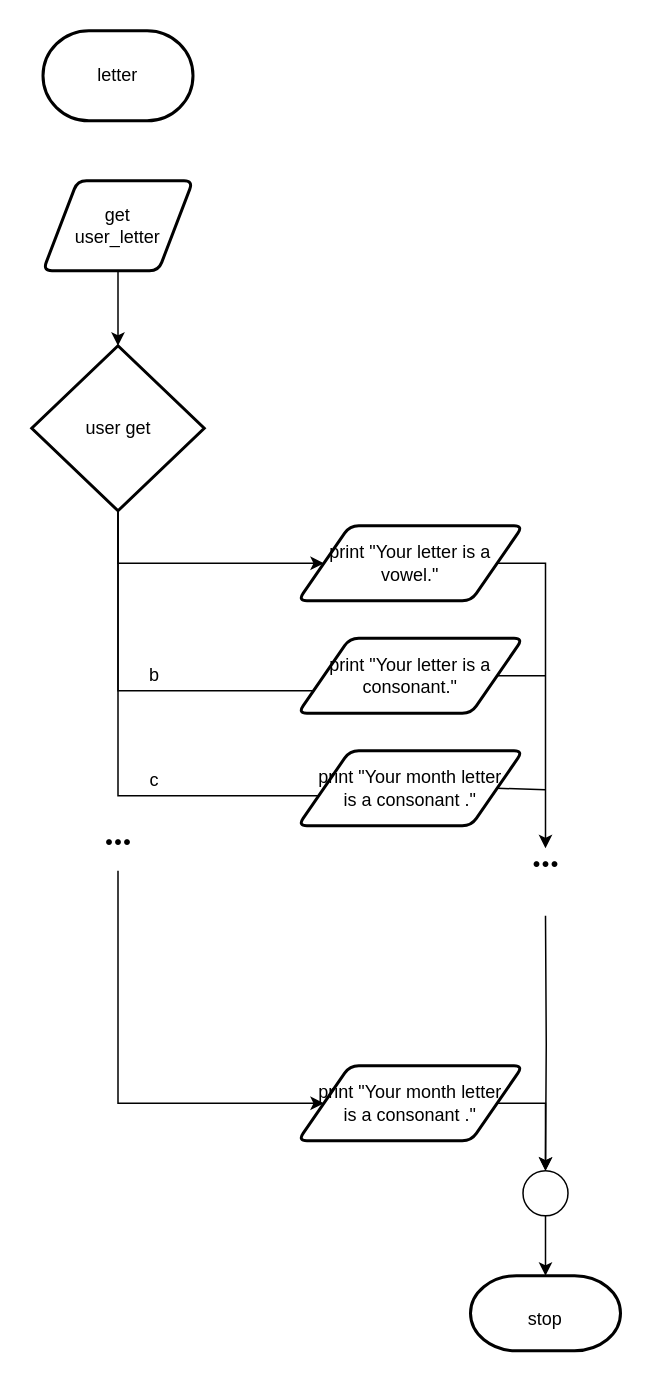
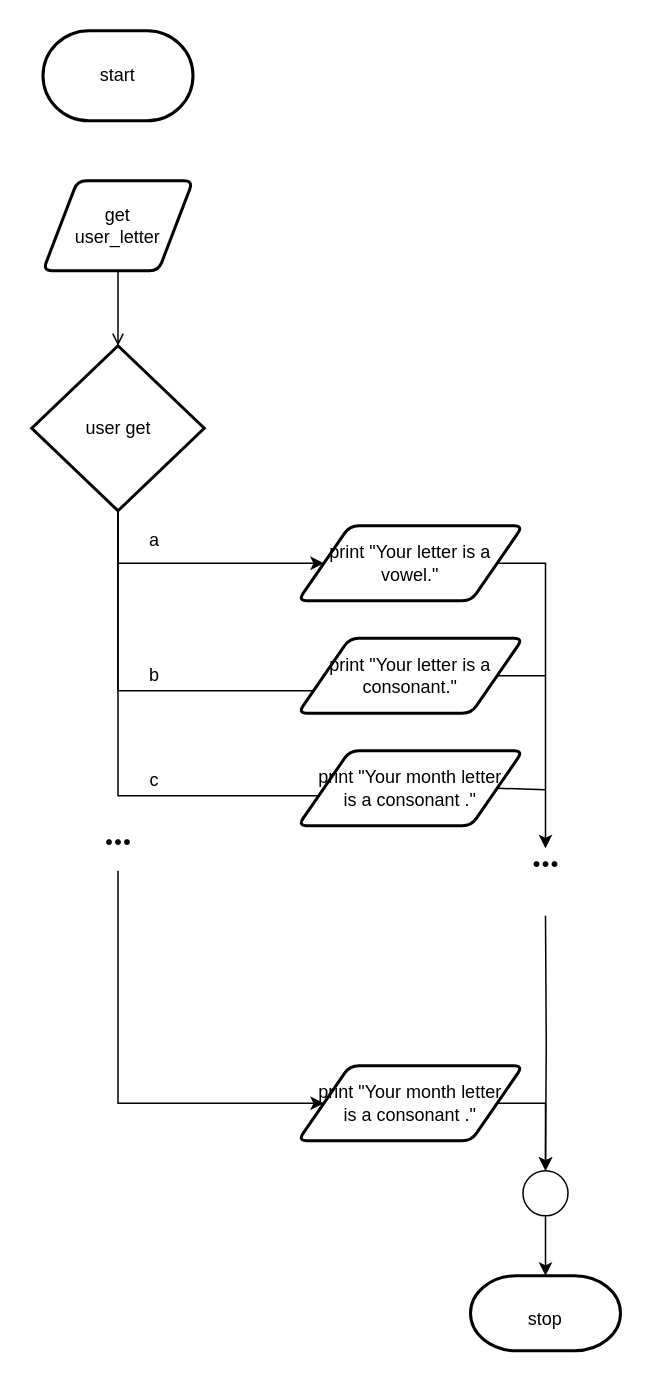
node "letter": label "letter" -> "start"
edge "get user_letter" -> "user get": arrowhead classic -> open
node "a": added
